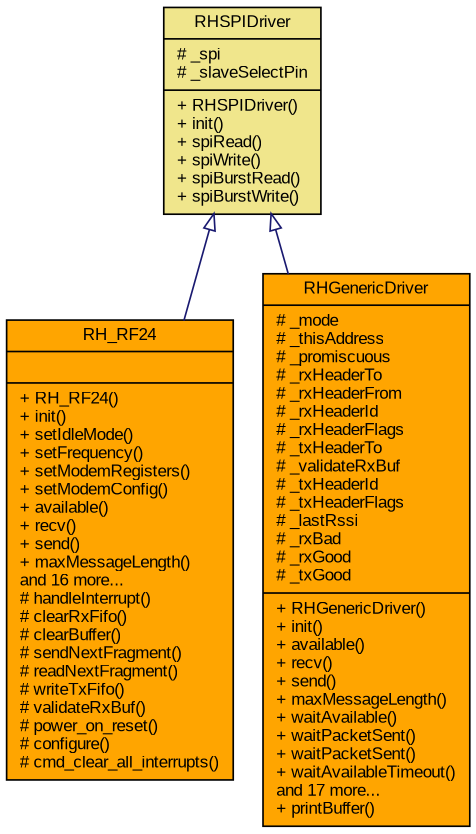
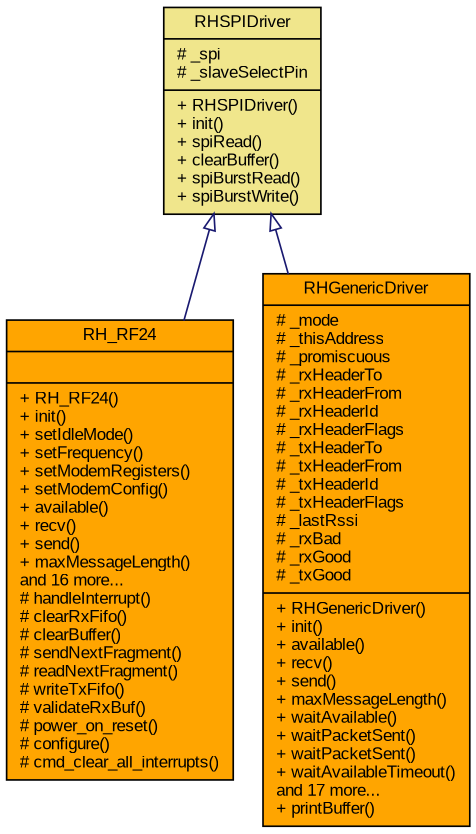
node "RHSPIDriver": text "+ spiWrite()" -> "+ clearBuffer()"
node "RHGenericDriver": text "# _validateRxBuf" -> "# _txHeaderFrom"
